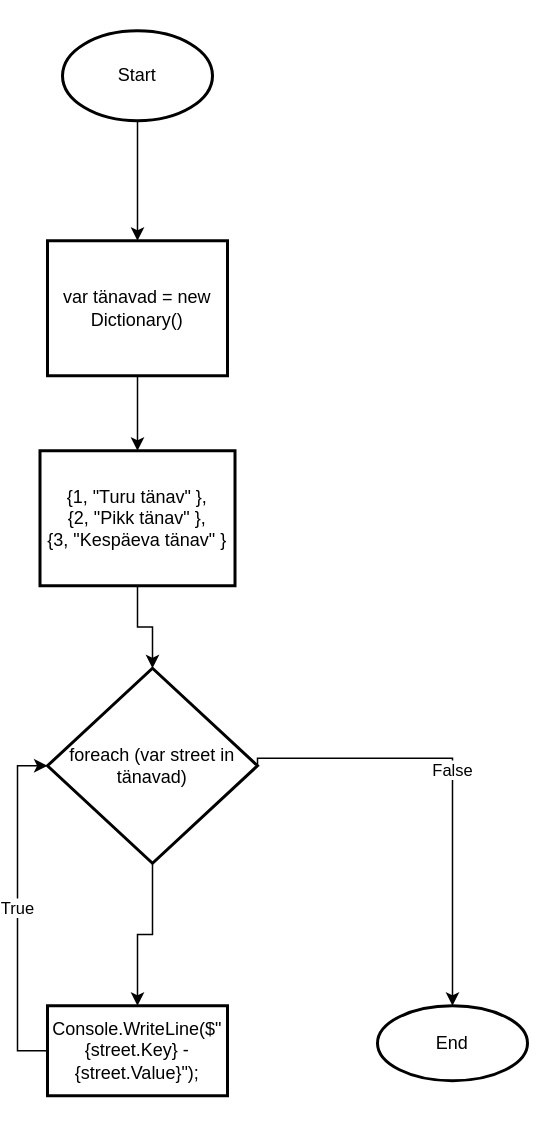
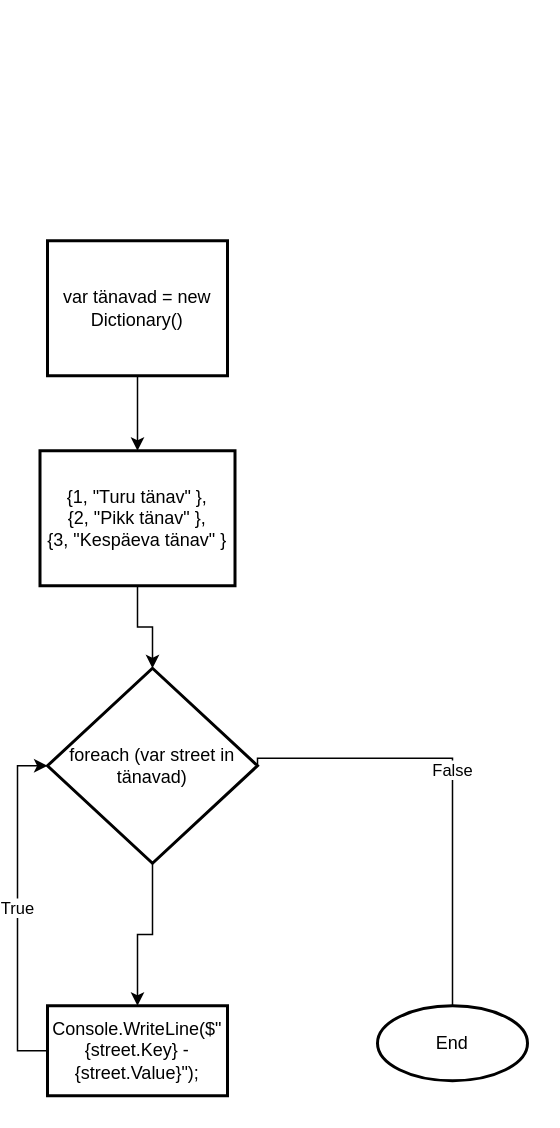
node "Start": removed
edge "Start" -> "var tänavad = new Dictionary()": removed
edge "foreach (var street in tänavad)" -> "End": arrowhead classic -> none
